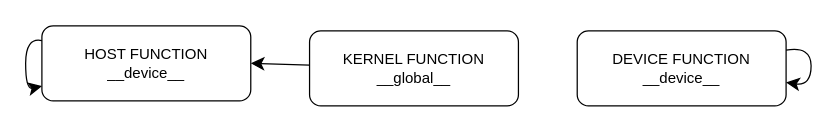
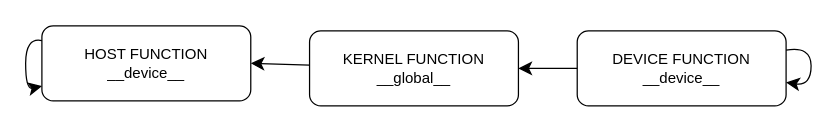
edge "DEVICE FUNCTION __device__" -> "KERNEL FUNCTION __global__": added
